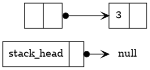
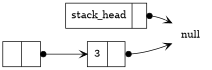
edge "null" -- "3": added
